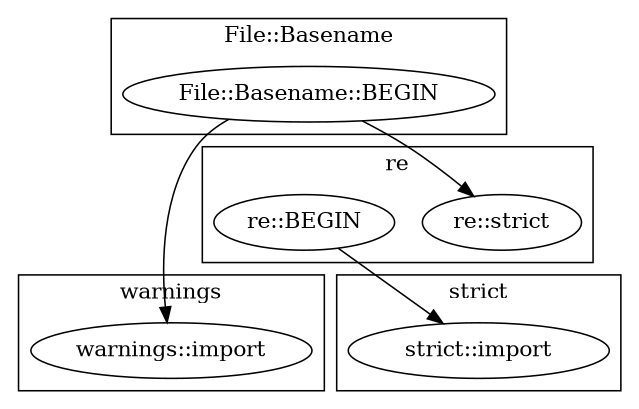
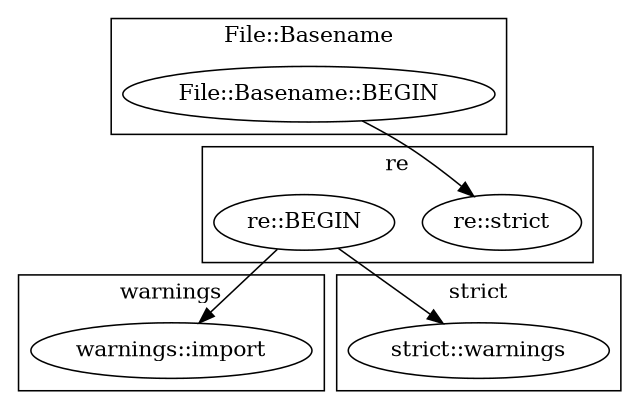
edge "File::Basename::BEGIN" -> "warnings::import": now "re::BEGIN" -> "warnings::import"
node "strict::import": label "strict::import" -> "strict::warnings"
